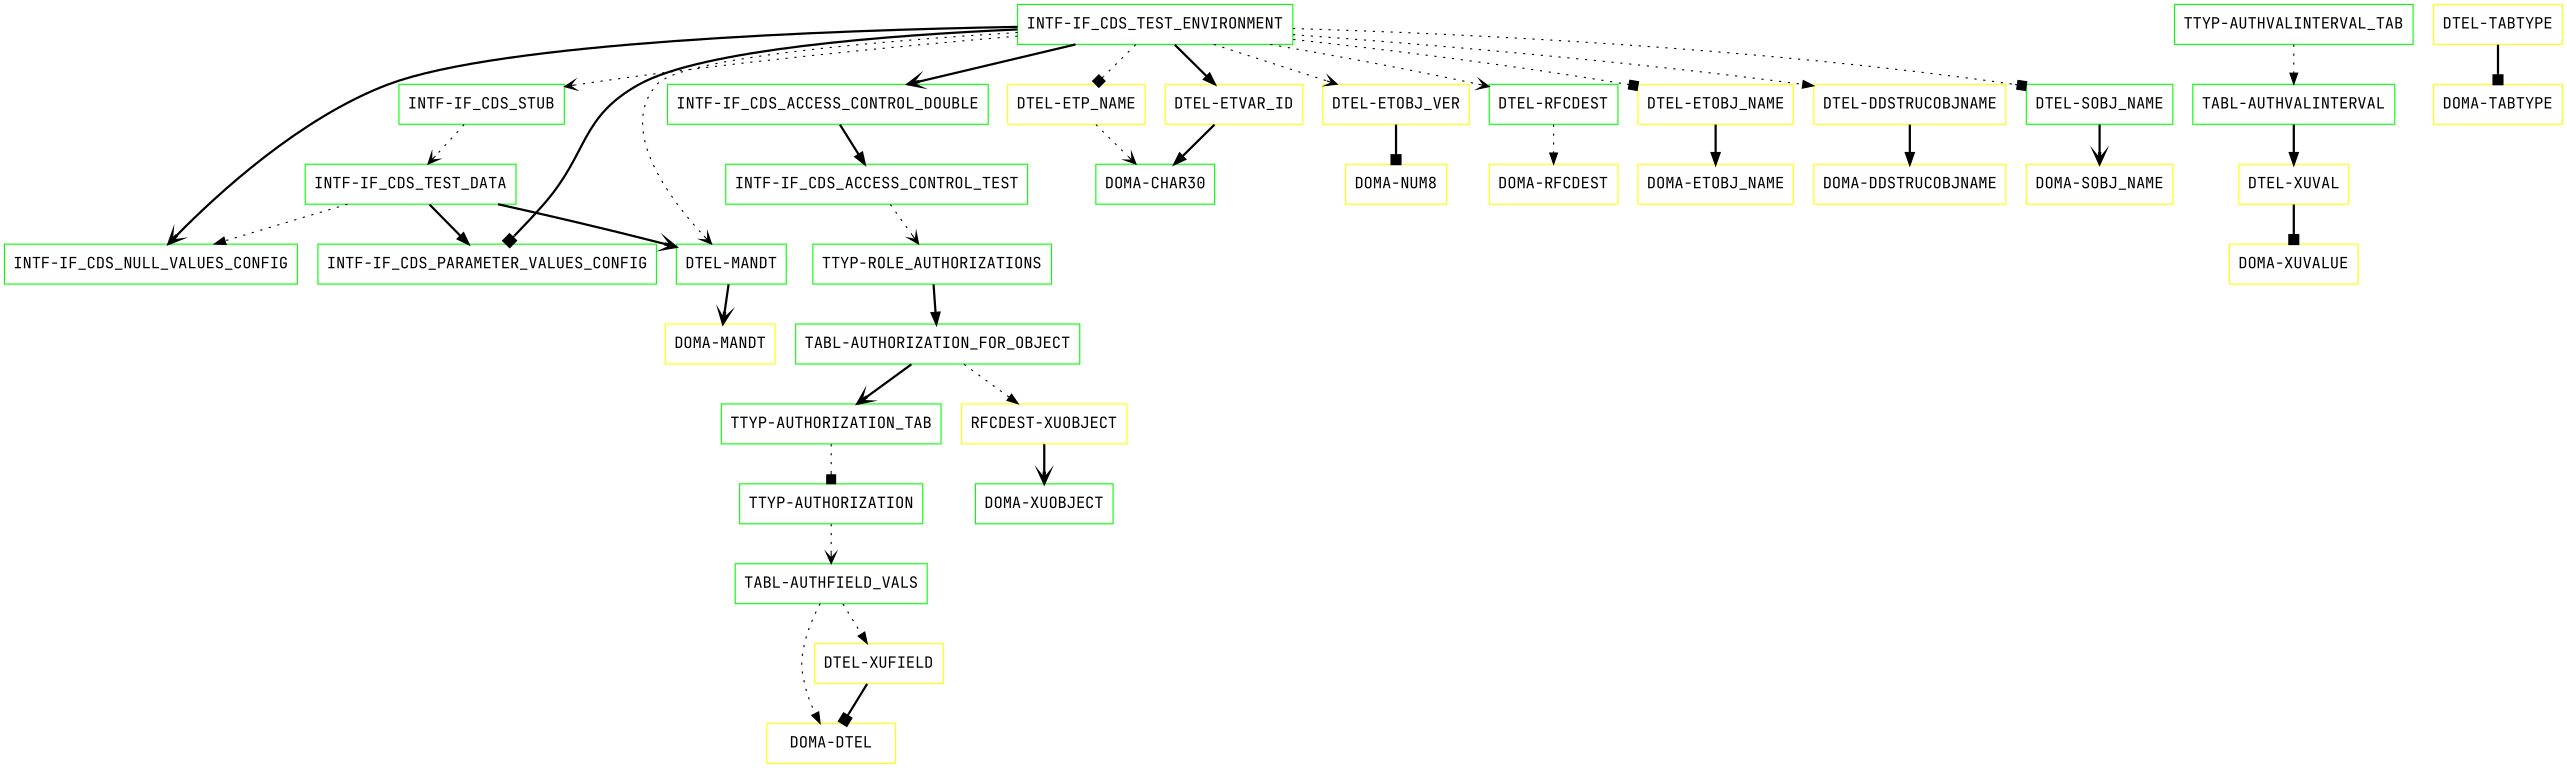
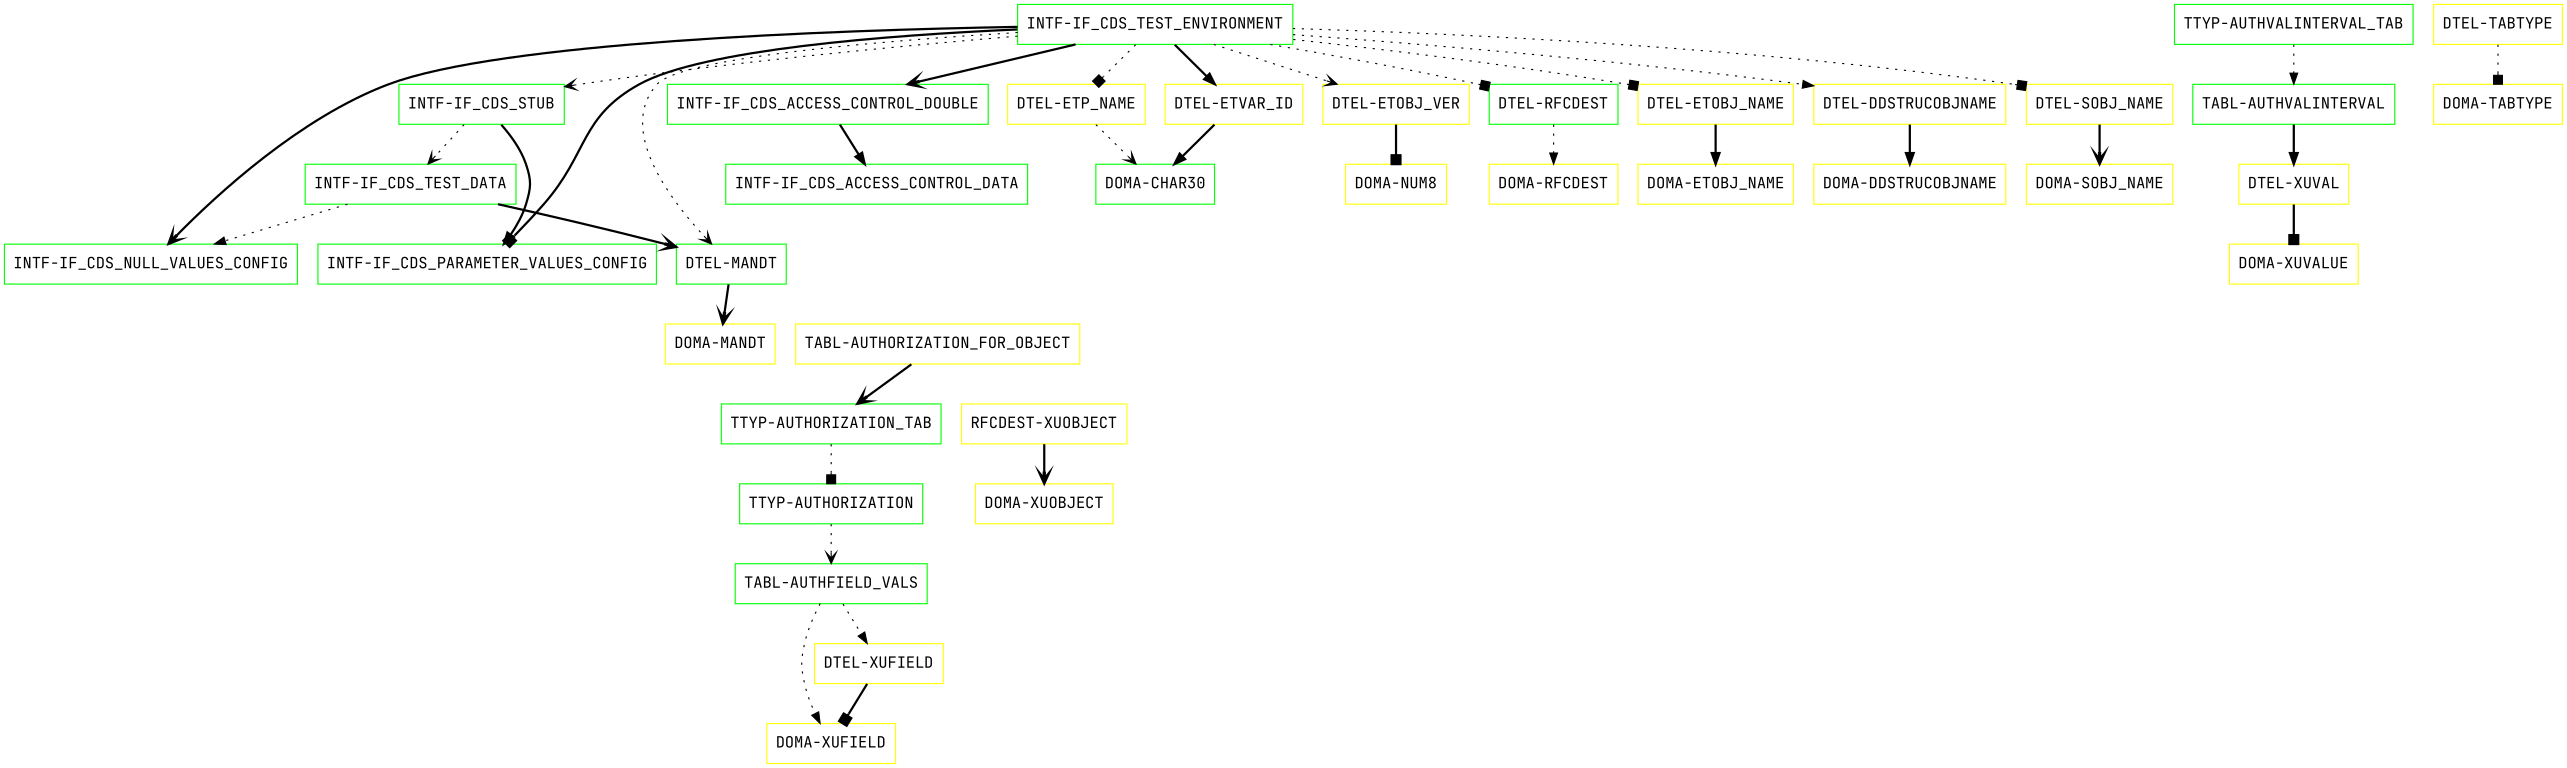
edge "DTEL-TABTYPE" -> "DOMA-TABTYPE": style bold -> dotted
edge "INTF-IF_CDS_TEST_ENVIRONMENT" -> "DTEL-RFCDEST": arrowhead vee -> box
node "DTEL-SOBJ_NAME": color green -> yellow
node "INTF-IF_CDS_ACCESS_CONTROL_TEST": label "INTF-IF_CDS_ACCESS_CONTROL_TEST" -> "INTF-IF_CDS_ACCESS_CONTROL_DATA"
edge "INTF-IF_CDS_TEST_DATA" -> "INTF-IF_CDS_PARAMETER_VALUES_CONFIG": now "INTF-IF_CDS_STUB" -> "INTF-IF_CDS_PARAMETER_VALUES_CONFIG"
node "TTYP-ROLE_AUTHORIZATIONS": removed
node "TABL-AUTHORIZATION_FOR_OBJECT": color green -> yellow
edge "TABL-AUTHORIZATION_FOR_OBJECT" -> "RFCDEST-XUOBJECT": removed
node "DOMA-XUOBJECT": color green -> yellow
node "DOMA-DTEL": label "DOMA-DTEL" -> "DOMA-XUFIELD"
